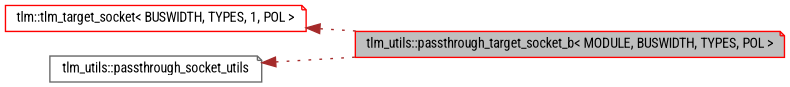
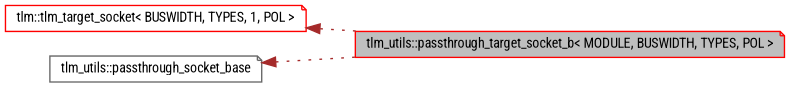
node "tlm_utils::passthrough_socket_utils": label "tlm_utils::passthrough_socket_utils" -> "tlm_utils::passthrough_socket_base"
